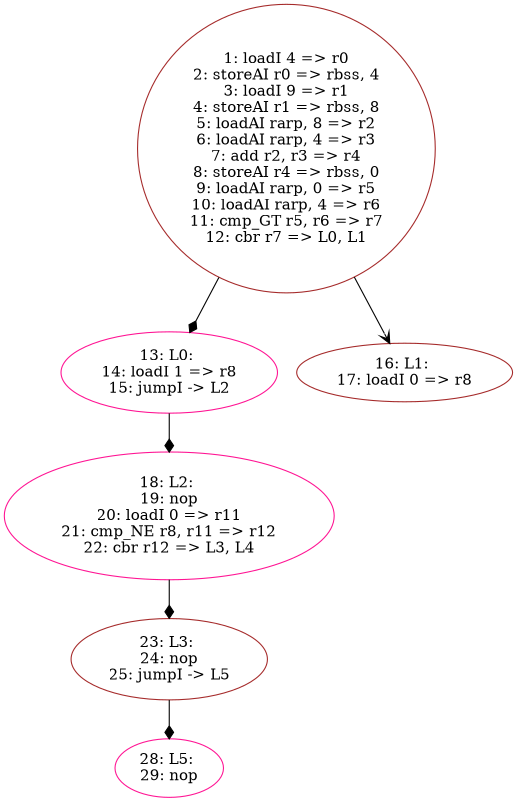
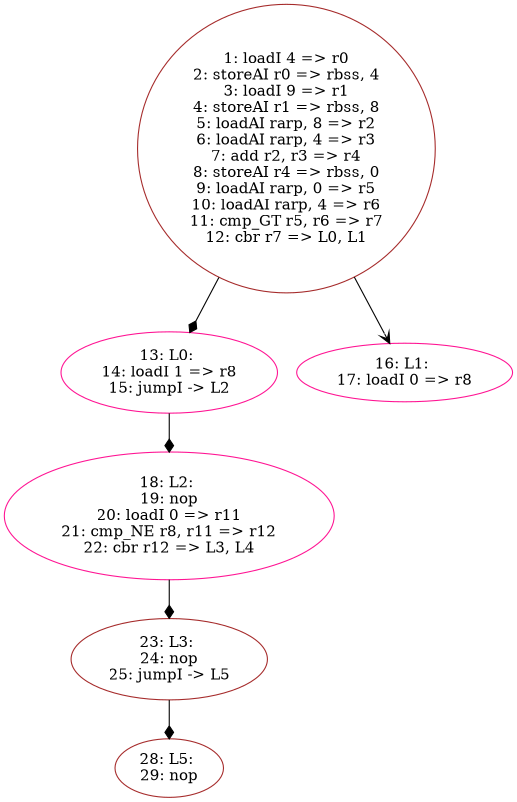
node "16: L1: 17: loadI 0 => r8": color brown -> deeppink
node "28: L5: 29: nop": color deeppink -> brown
